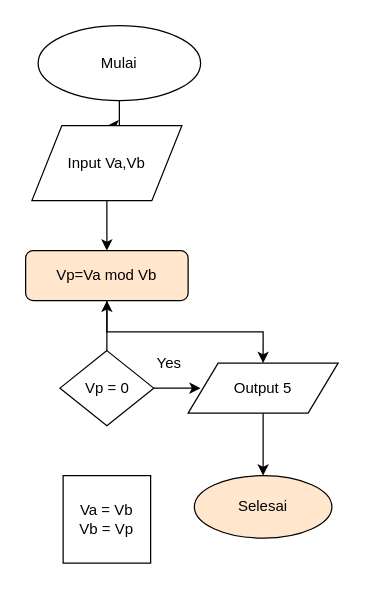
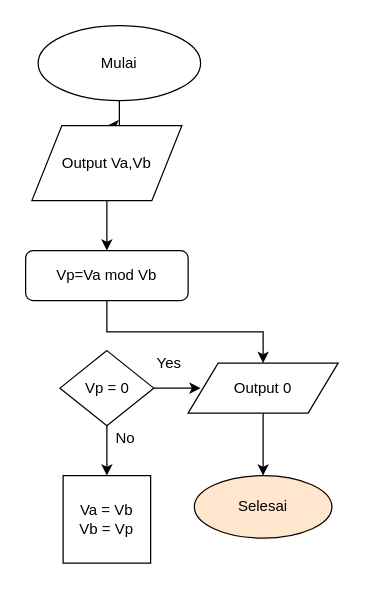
node "Input Va,Vb": label "Input Va,Vb" -> "Output Va,Vb"
node "Vp=Va mod Vb": fillcolor #ffe6cc -> #ffffff
edge "Vp = 0" -> "Vp=Va mod Vb": now "Vp = 0" -> "Va = Vb Vb = Vp"
node "Output 5": label "Output 5" -> "Output 0"
node "No": added
